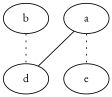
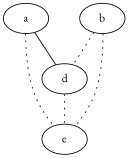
edge "b" -- "e": added
edge "d" -- "e": added
